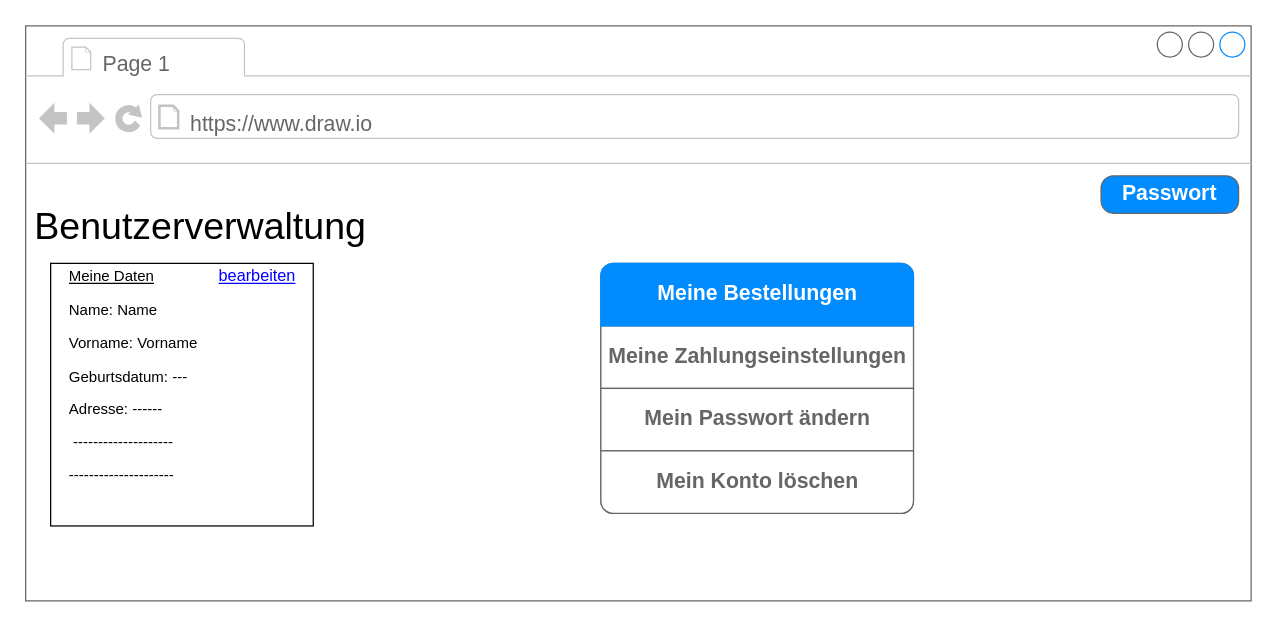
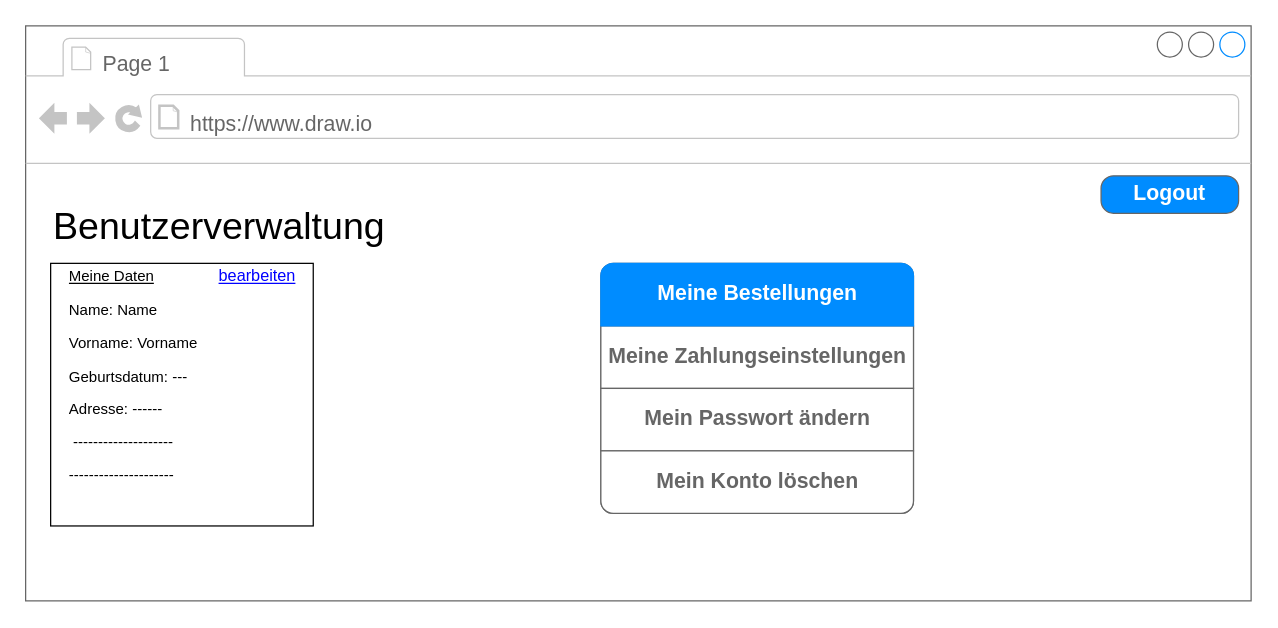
node "Passwort": label "Passwort" -> "Logout"
node "Benutzerverwaltung": moved (201, 226) -> (219, 226)
